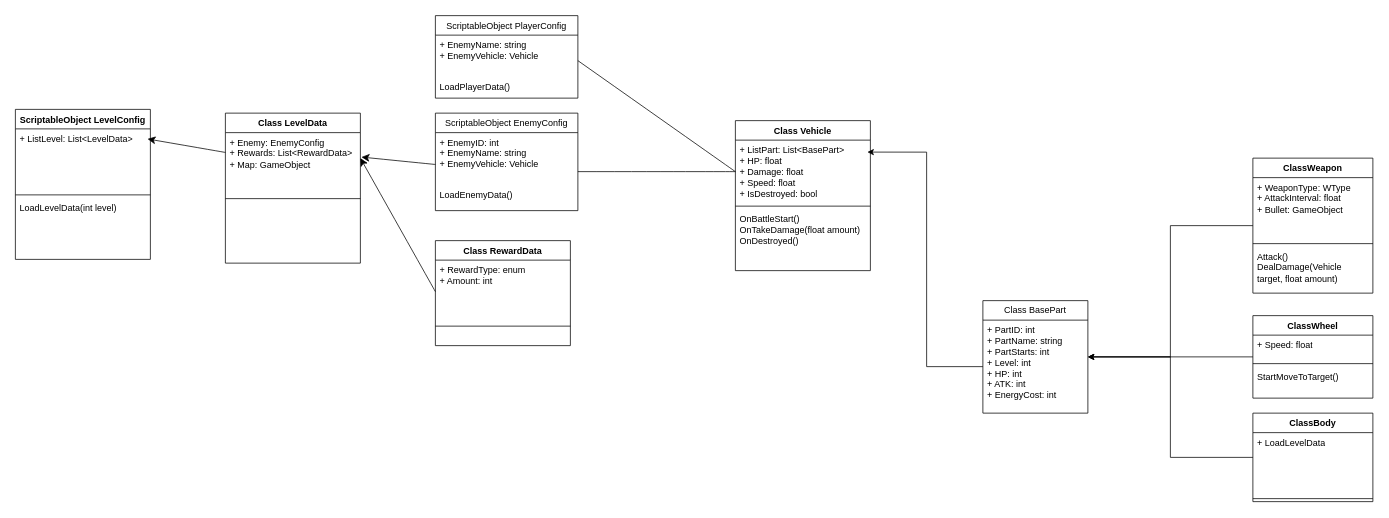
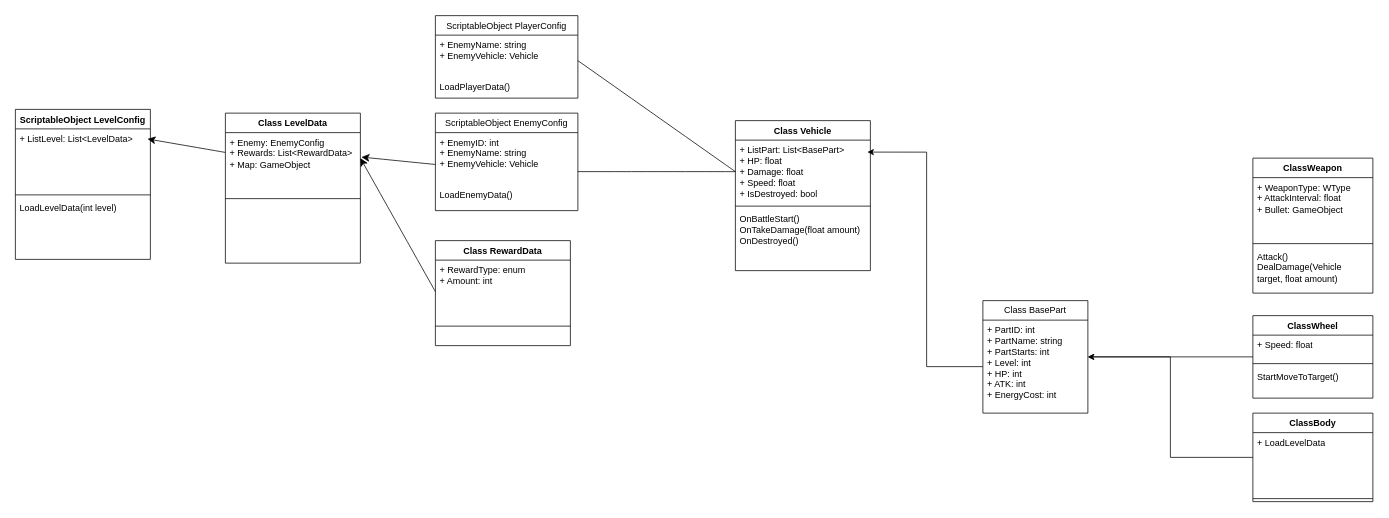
edge "ClassWeapon" -> "Class BasePart": removed
